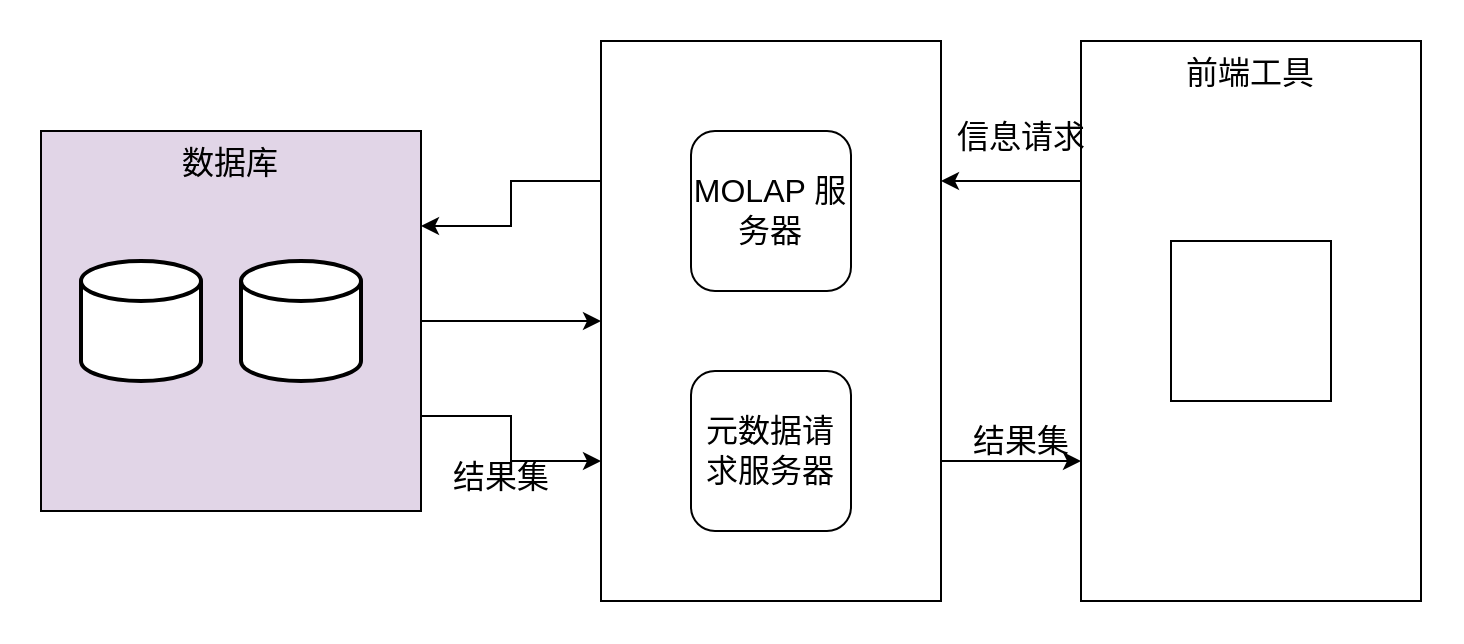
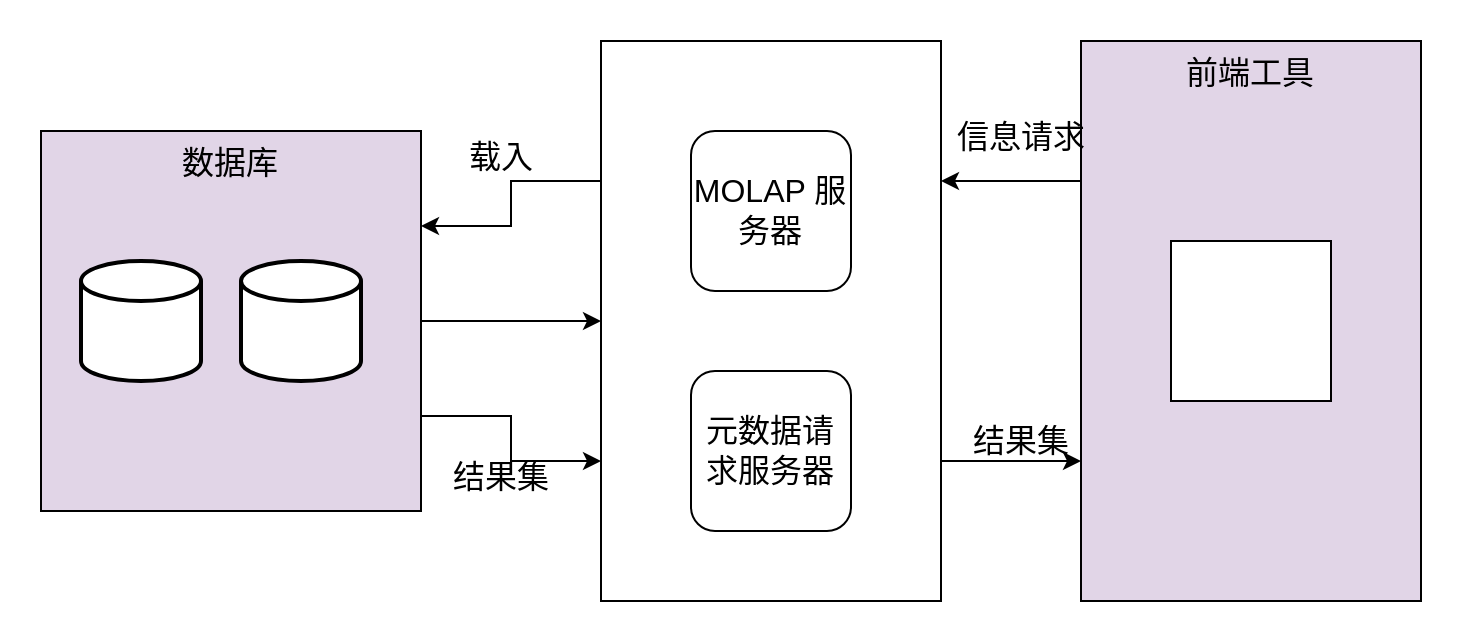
node "前端工具": fillcolor #ffffff -> #e1d5e7
node "载入": added
